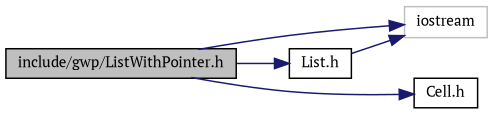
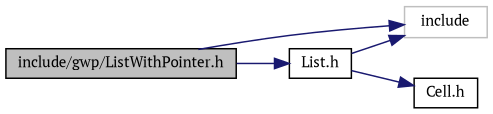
node "iostream": label "iostream" -> "include"
edge "include/gwp/ListWithPointer.h" -> "Cell.h": now "List.h" -> "Cell.h"
